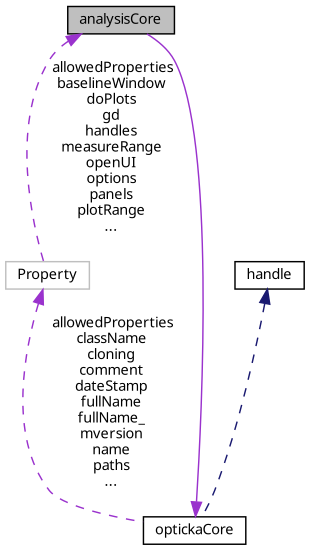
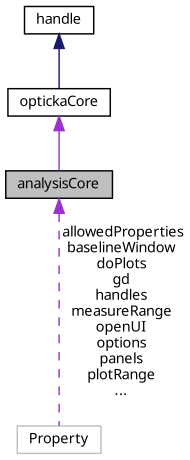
edge "optickaCore" -> "handle": style dashed -> solid
edge "optickaCore" -> "Property": removed, label "allowedProperties className cloning comment dateStamp fullName fullName_ mversion name paths ..."
